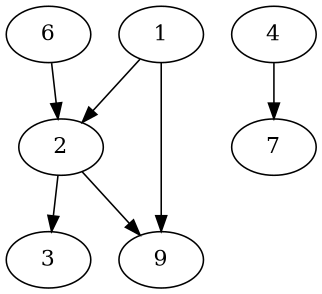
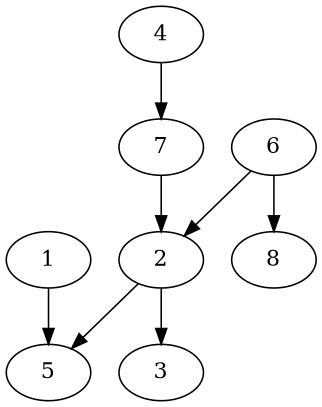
edge "1" -> "2": now "7" -> "2"
node "9": label "9" -> "5"
node "8": added
